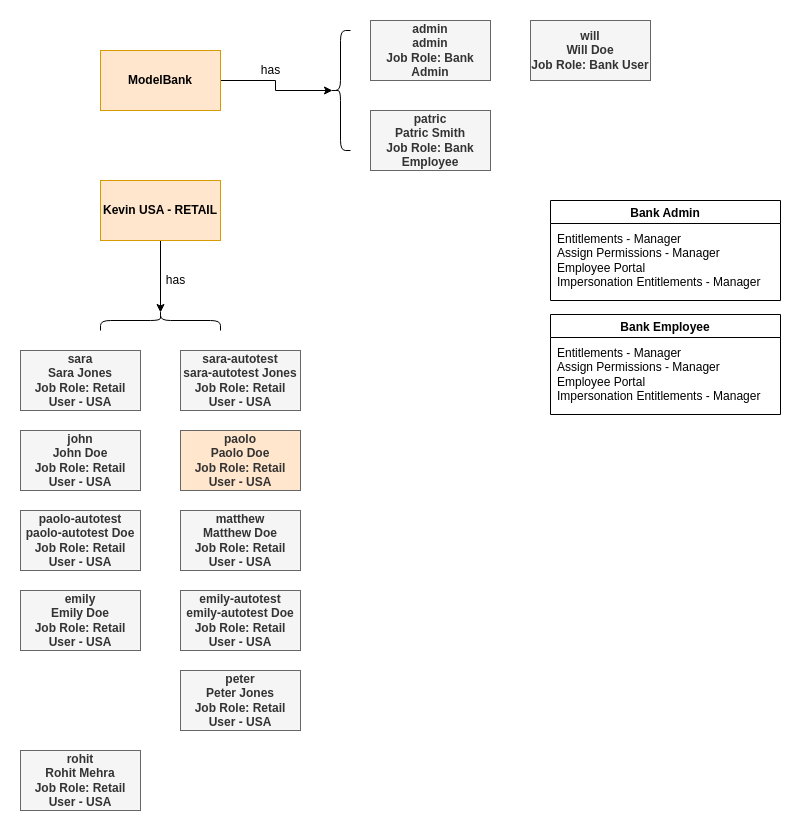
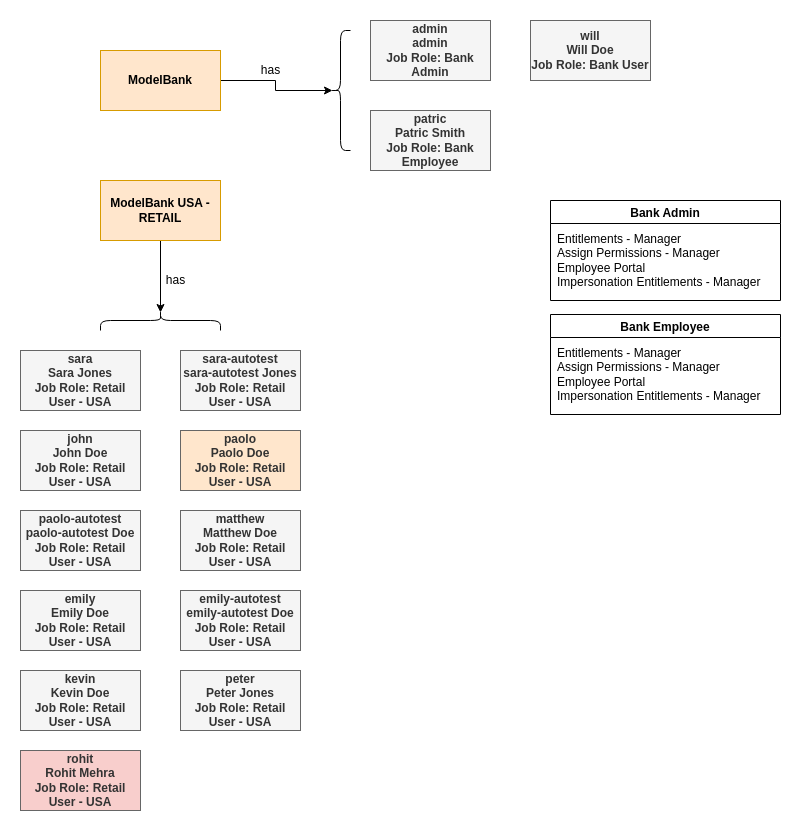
node "Kevin USA - RETAIL": label "Kevin USA - RETAIL" -> "ModelBank USA - RETAIL"
node "kevin Kevin Doe Job Role: Retail User - USA": added
node "rohit Rohit Mehra Job Role: Retail User - USA": fillcolor #f5f5f5 -> #f8cecc
